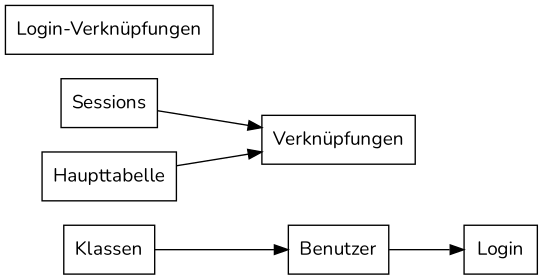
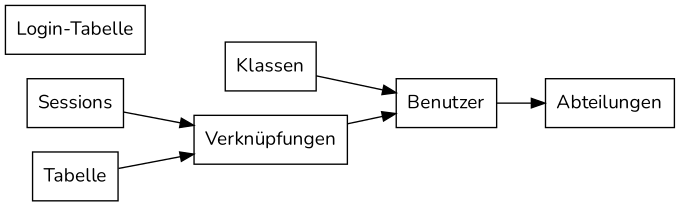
node "Login-Verknüpfungen": label "Login-Verknüpfungen" -> "Login-Tabelle"
edge "Verknüpfungen" -> "Benutzer": added
node "Haupttabelle": label "Haupttabelle" -> "Tabelle"
node "Login": label "Login" -> "Abteilungen"
